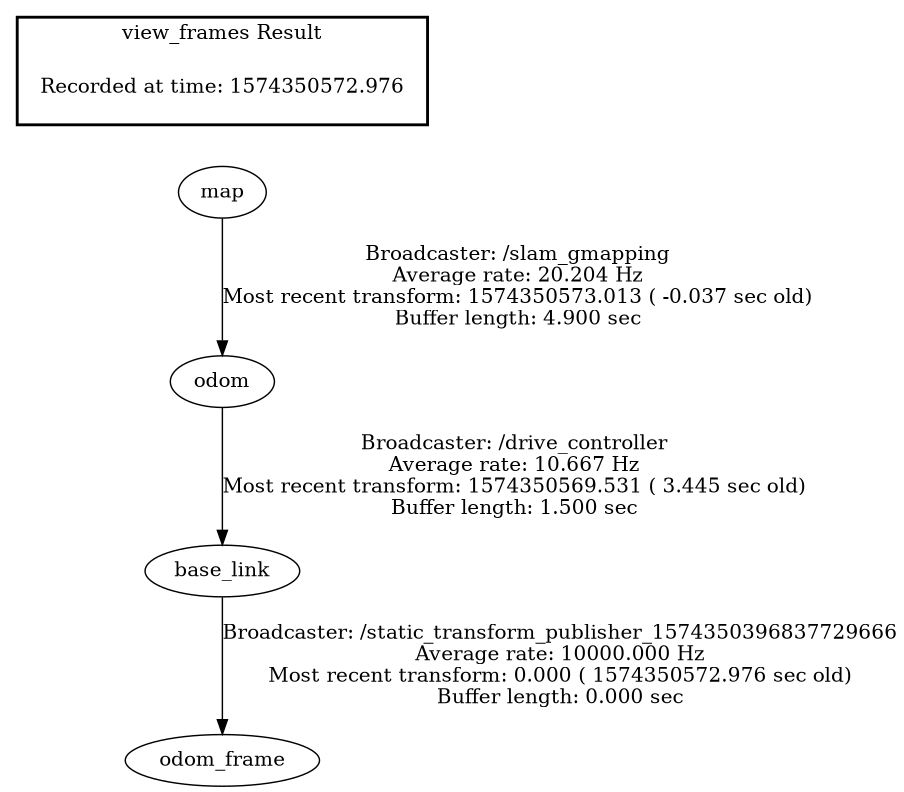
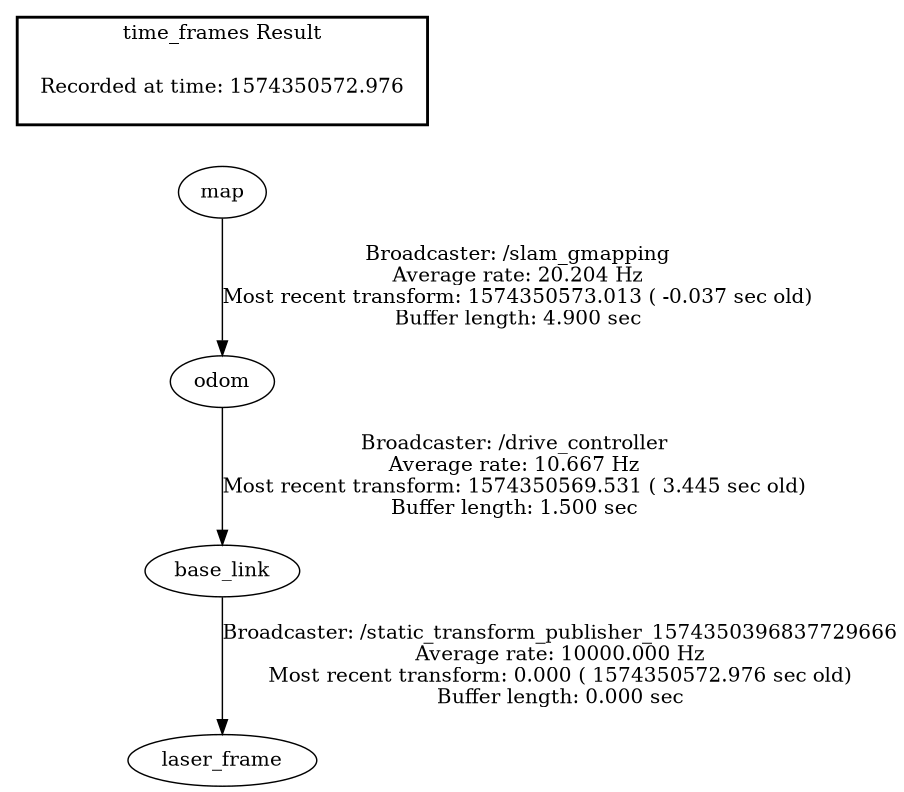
cluster "view_frames Result": label "view_frames Result" -> "time_frames Result"
node "odom_frame": label "odom_frame" -> "laser_frame"
